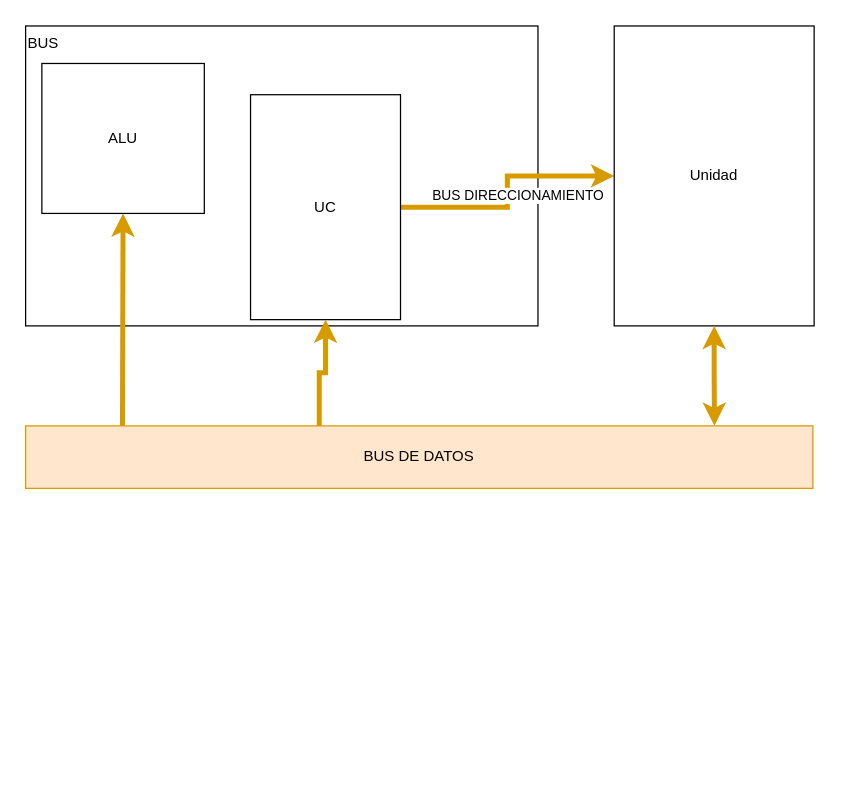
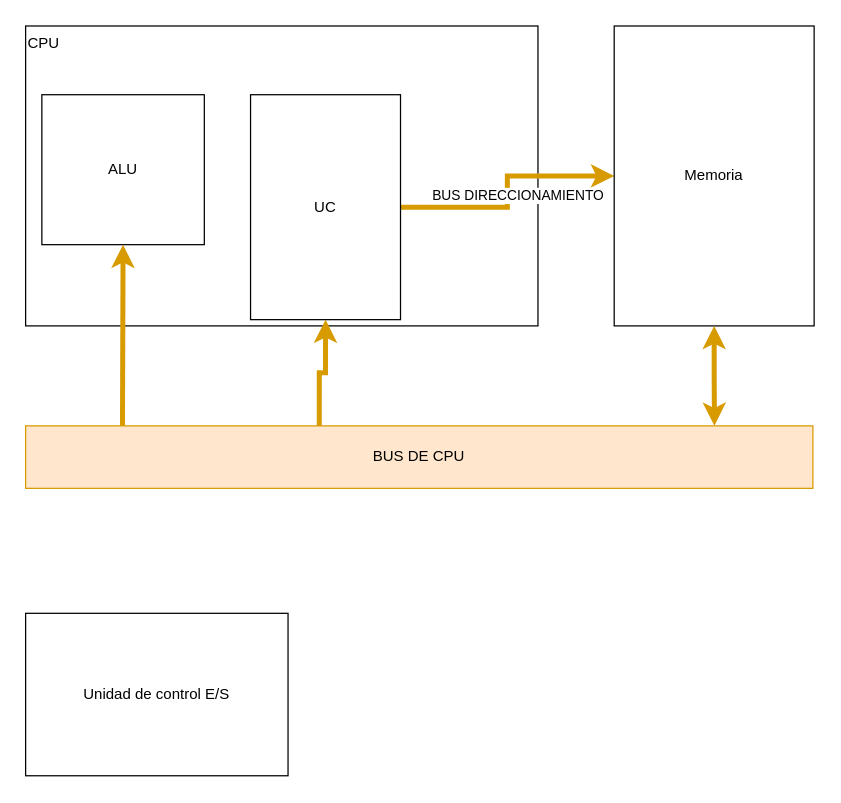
node "BUS": label "BUS" -> "CPU"
node "ALU": moved (123, 138) -> (123, 169)
node "Unidad": label "Unidad" -> "Memoria"
node "BUS DE DATOS": label "BUS DE DATOS" -> "BUS DE CPU"
node "Unidad de control E/S": added
